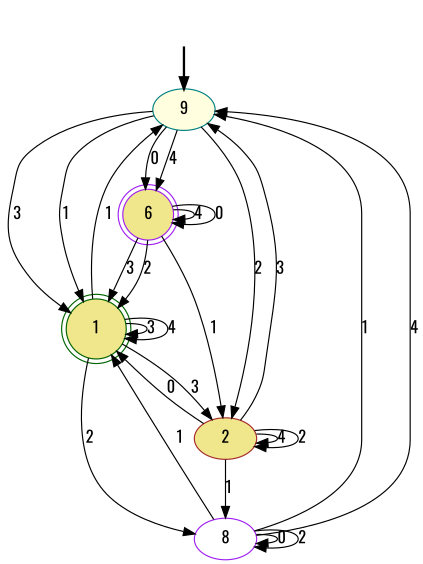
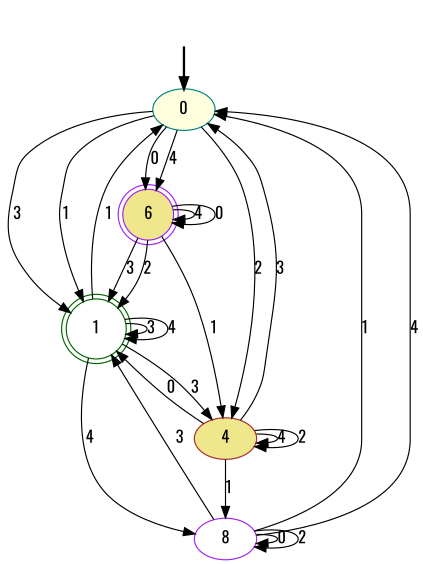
node "9": label "9" -> "0"
node "1": fillcolor khaki -> white
edge "1" -> "8": label "2" -> "4"
edge "8" -> "1": label "1" -> "3"
node "2": label "2" -> "4"
